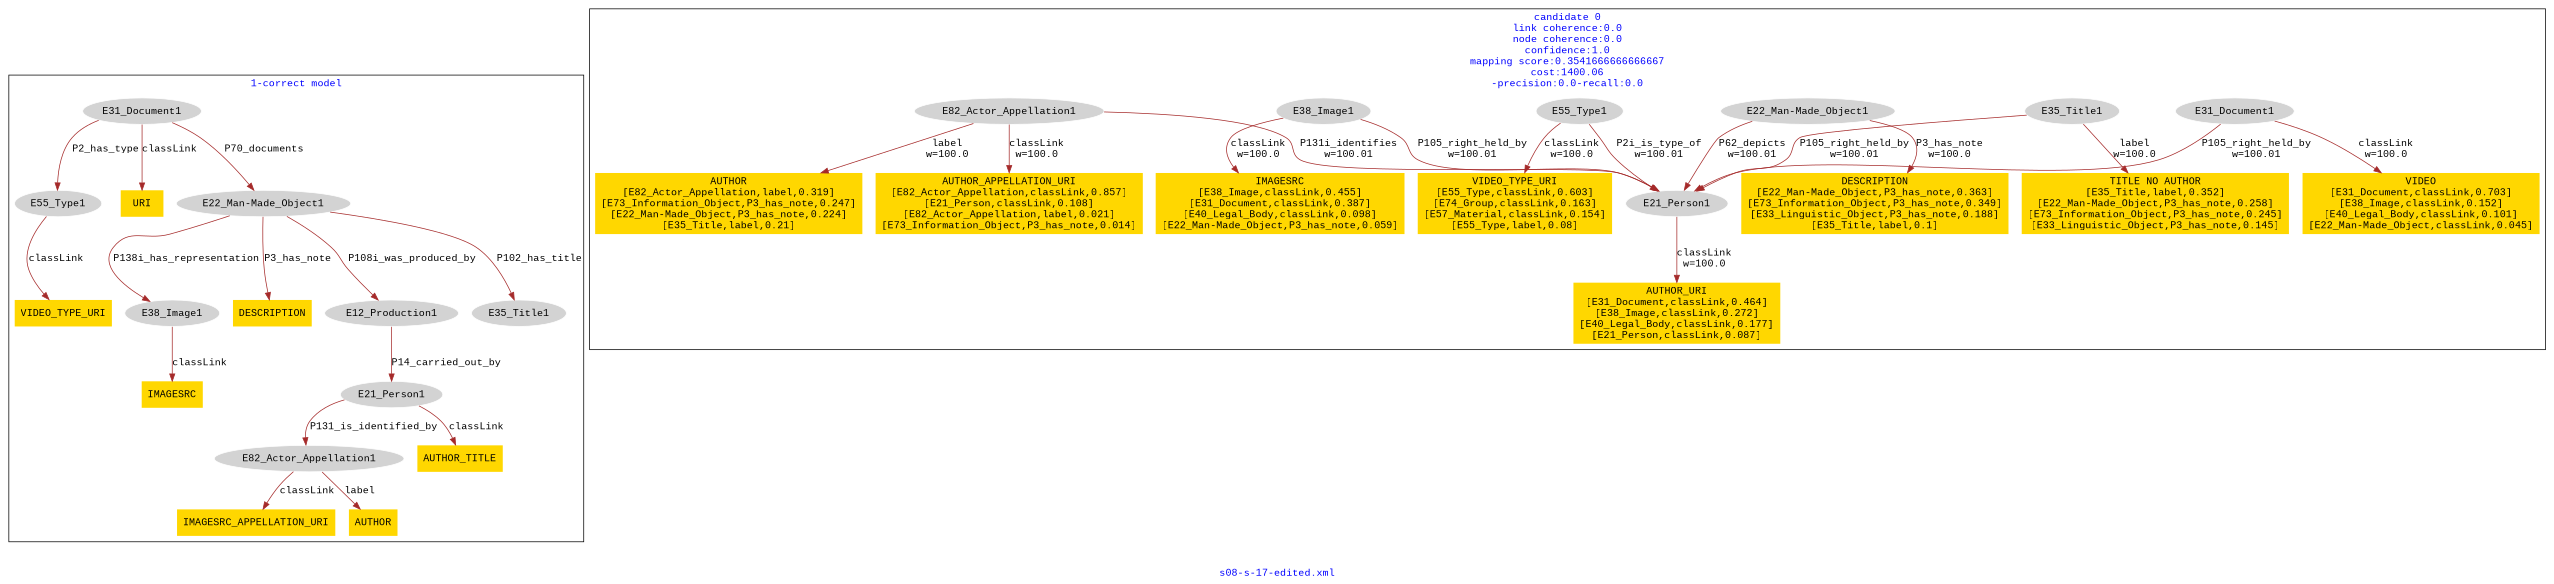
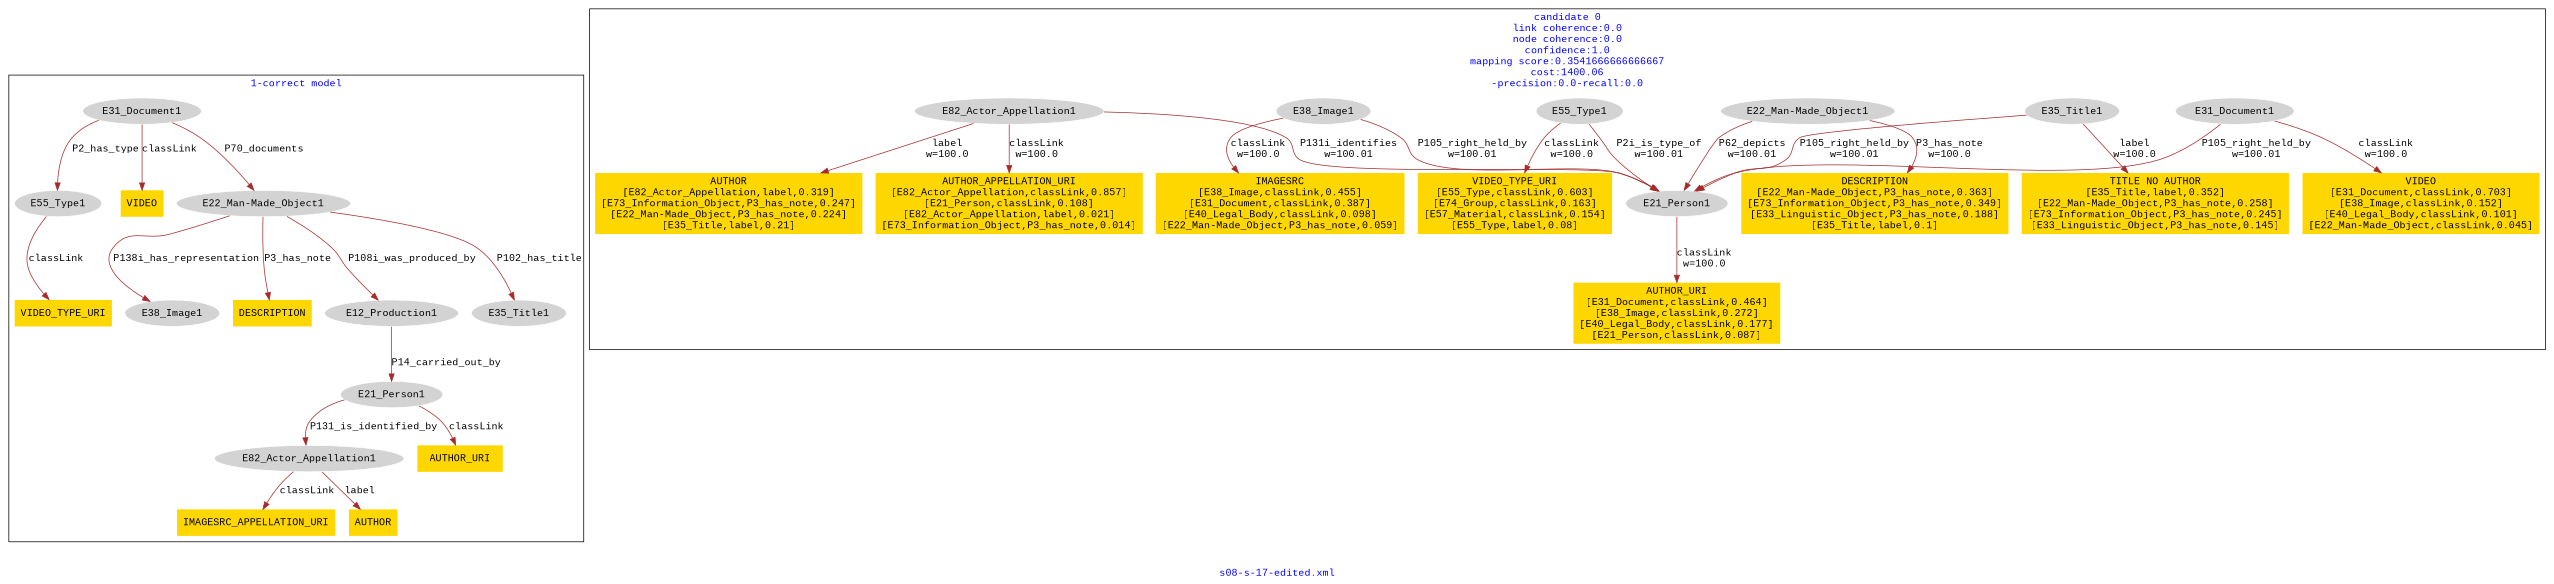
node "URI": label "URI" -> "VIDEO"
node "IMAGESRC": removed
node "AUTHOR_TITLE": label "AUTHOR_TITLE" -> "AUTHOR_URI"
